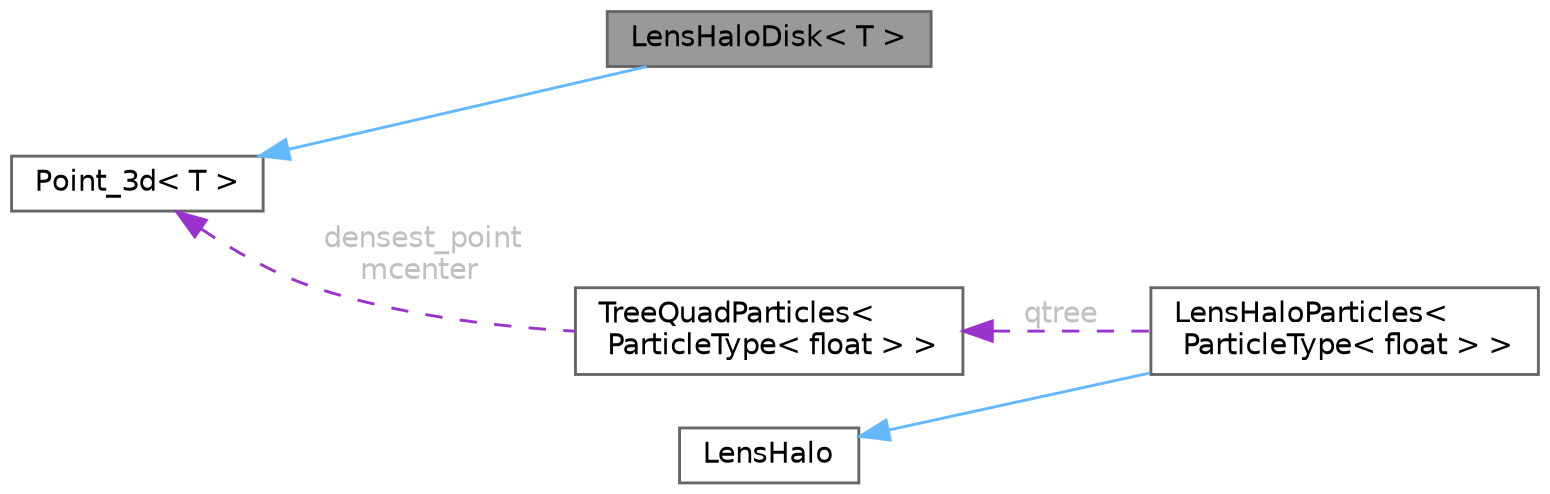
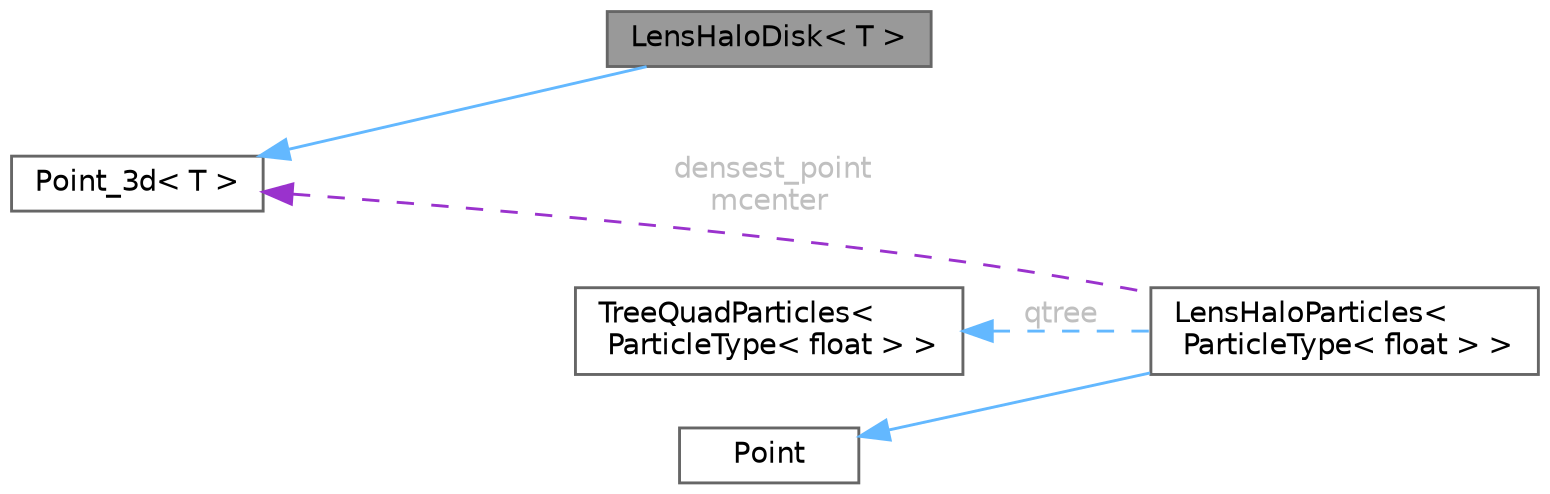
edge "TreeQuadParticles< ParticleType< float > >" -> "Point_3d< T >": now "LensHaloParticles< ParticleType< float > >" -> "Point_3d< T >"
edge "LensHaloParticles< ParticleType< float > >" -> "TreeQuadParticles< ParticleType< float > >": color darkorchid3 -> steelblue1
node "LensHalo": label "LensHalo" -> "Point"
